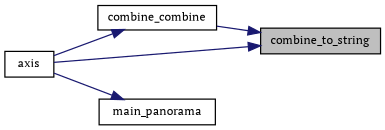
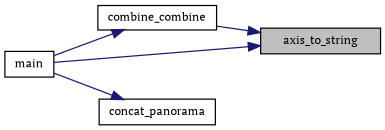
node "combine_to_string": label "combine_to_string" -> "axis_to_string"
node "axis": label "axis" -> "main"
node "main_panorama": label "main_panorama" -> "concat_panorama"
